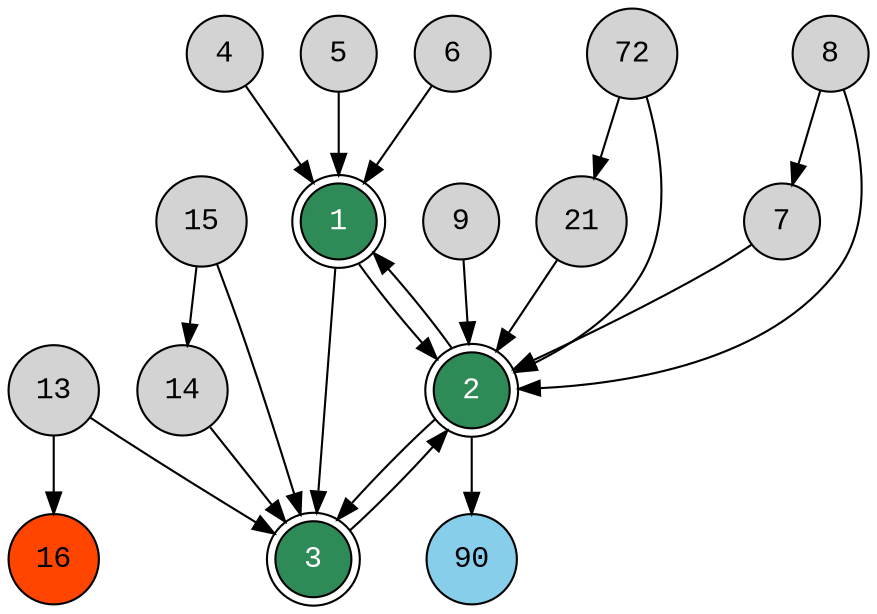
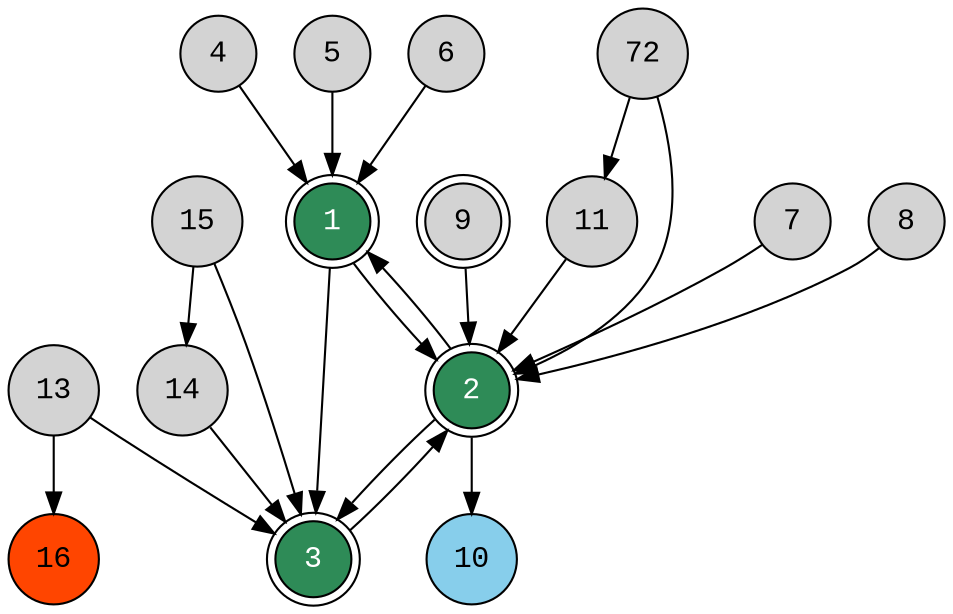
edge "8" -> "7": removed
node "9": shape circle -> doublecircle
node "21": label "21" -> "11"
node "90": label "90" -> "10"
